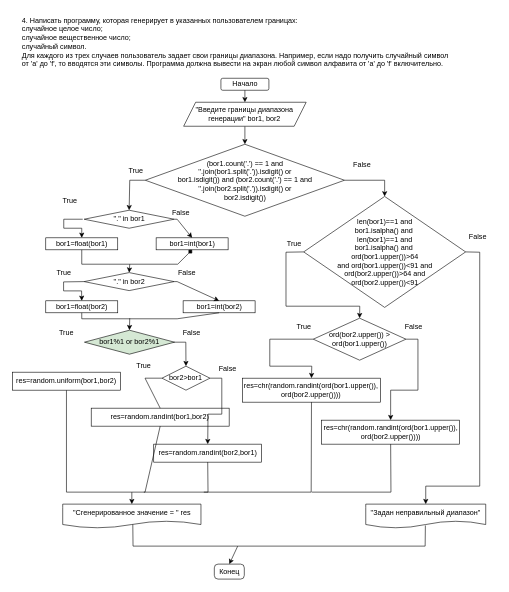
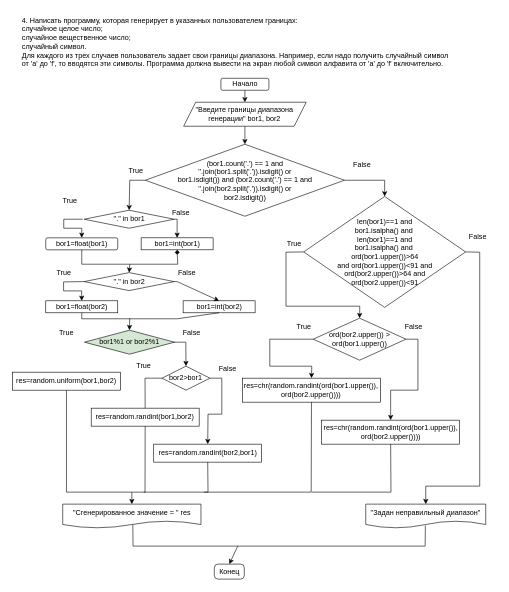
node "bor1=float(bor1)": shape rectangle -> rounded rectangle
node "bor1=int(bor1)": moved (192, 244) -> (177, 244)
node "res=random.randint(bor1,bor2)": size 138x18 -> 108x18
